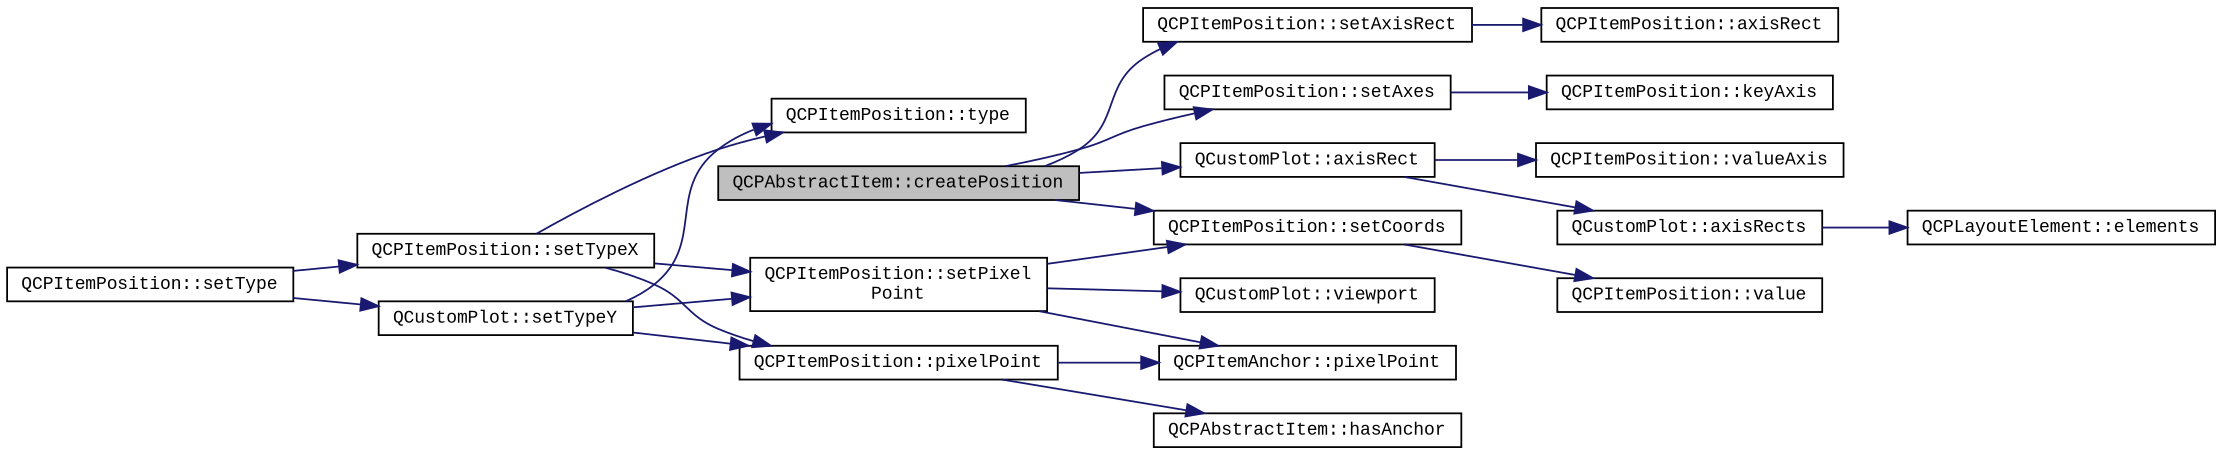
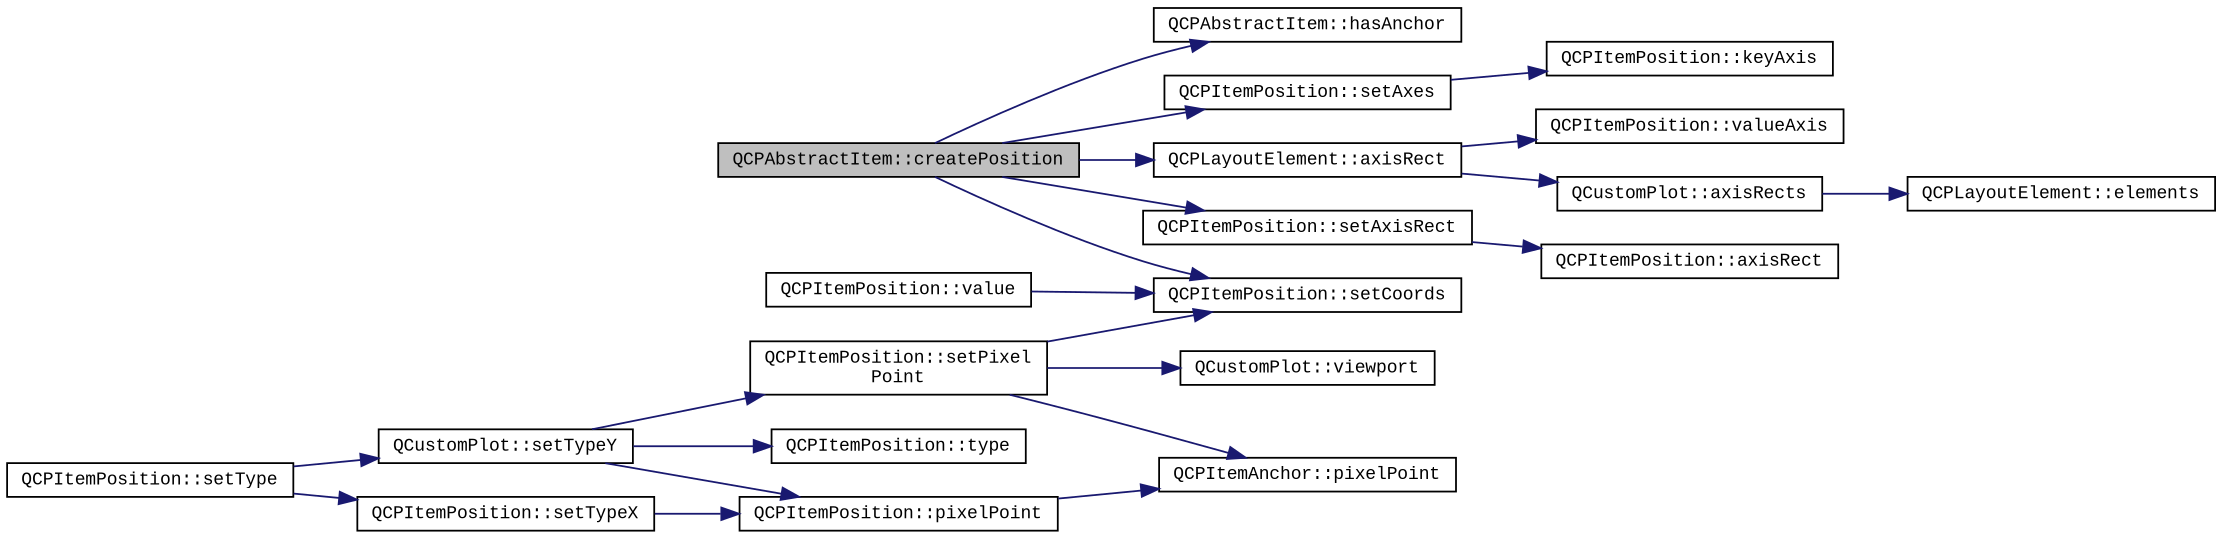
node "QCustomPlot::axisRect": label "QCustomPlot::axisRect" -> "QCPLayoutElement::axisRect"
edge "QCPItemPosition::setTypeX" -> "QCPItemPosition::type": removed
edge "QCPItemPosition::setCoords" -> "QCPItemPosition::value": reversed
edge "QCPItemPosition::setTypeX" -> "QCPItemPosition::setPixel Point": removed
edge "QCPItemPosition::pixelPoint" -> "QCPAbstractItem::hasAnchor": now "QCPAbstractItem::createPosition" -> "QCPAbstractItem::hasAnchor"
